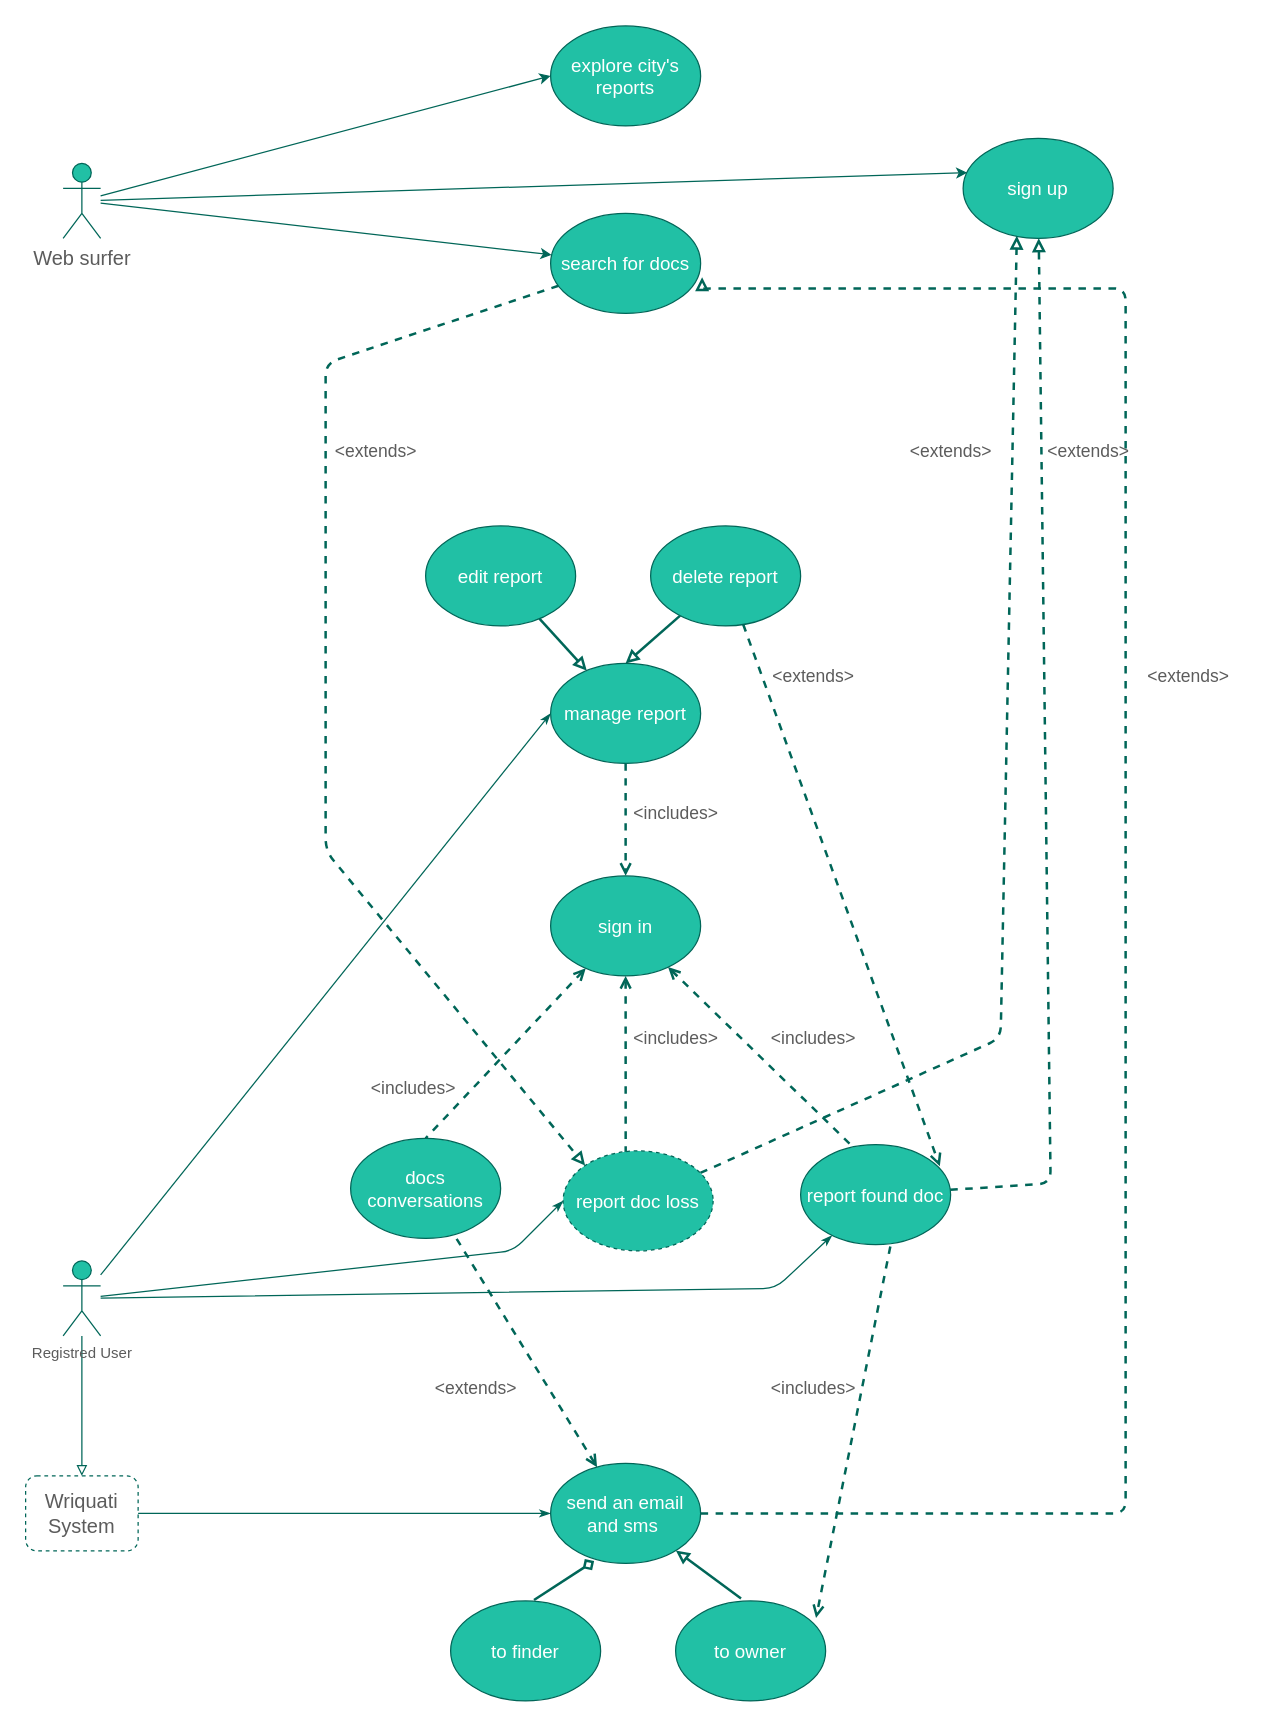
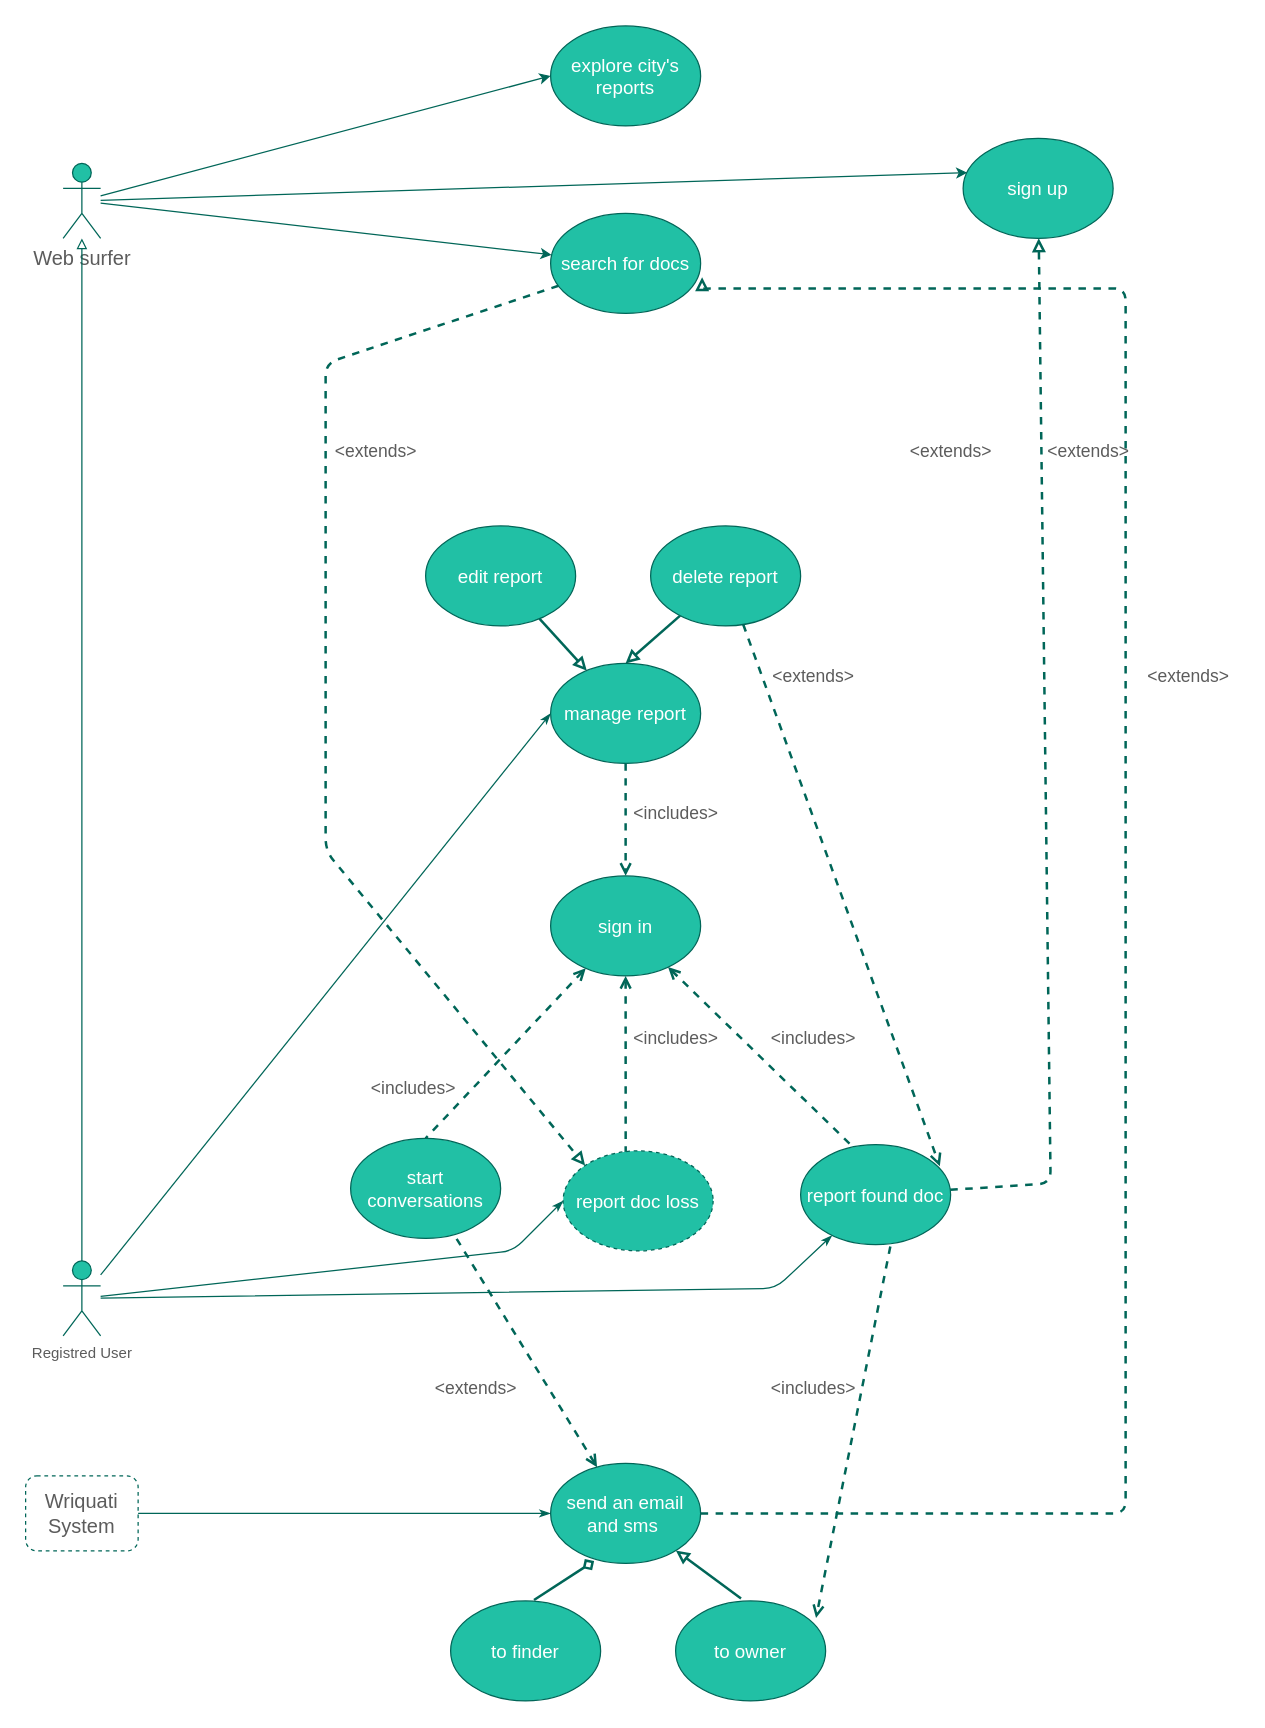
edge "report doc loss" -> "sign up": removed
node "docs conversations": label "docs conversations" -> "start conversations"
edge "Registred User" -> "Wriquati System": now "Registred User" -> "Web surfer"
